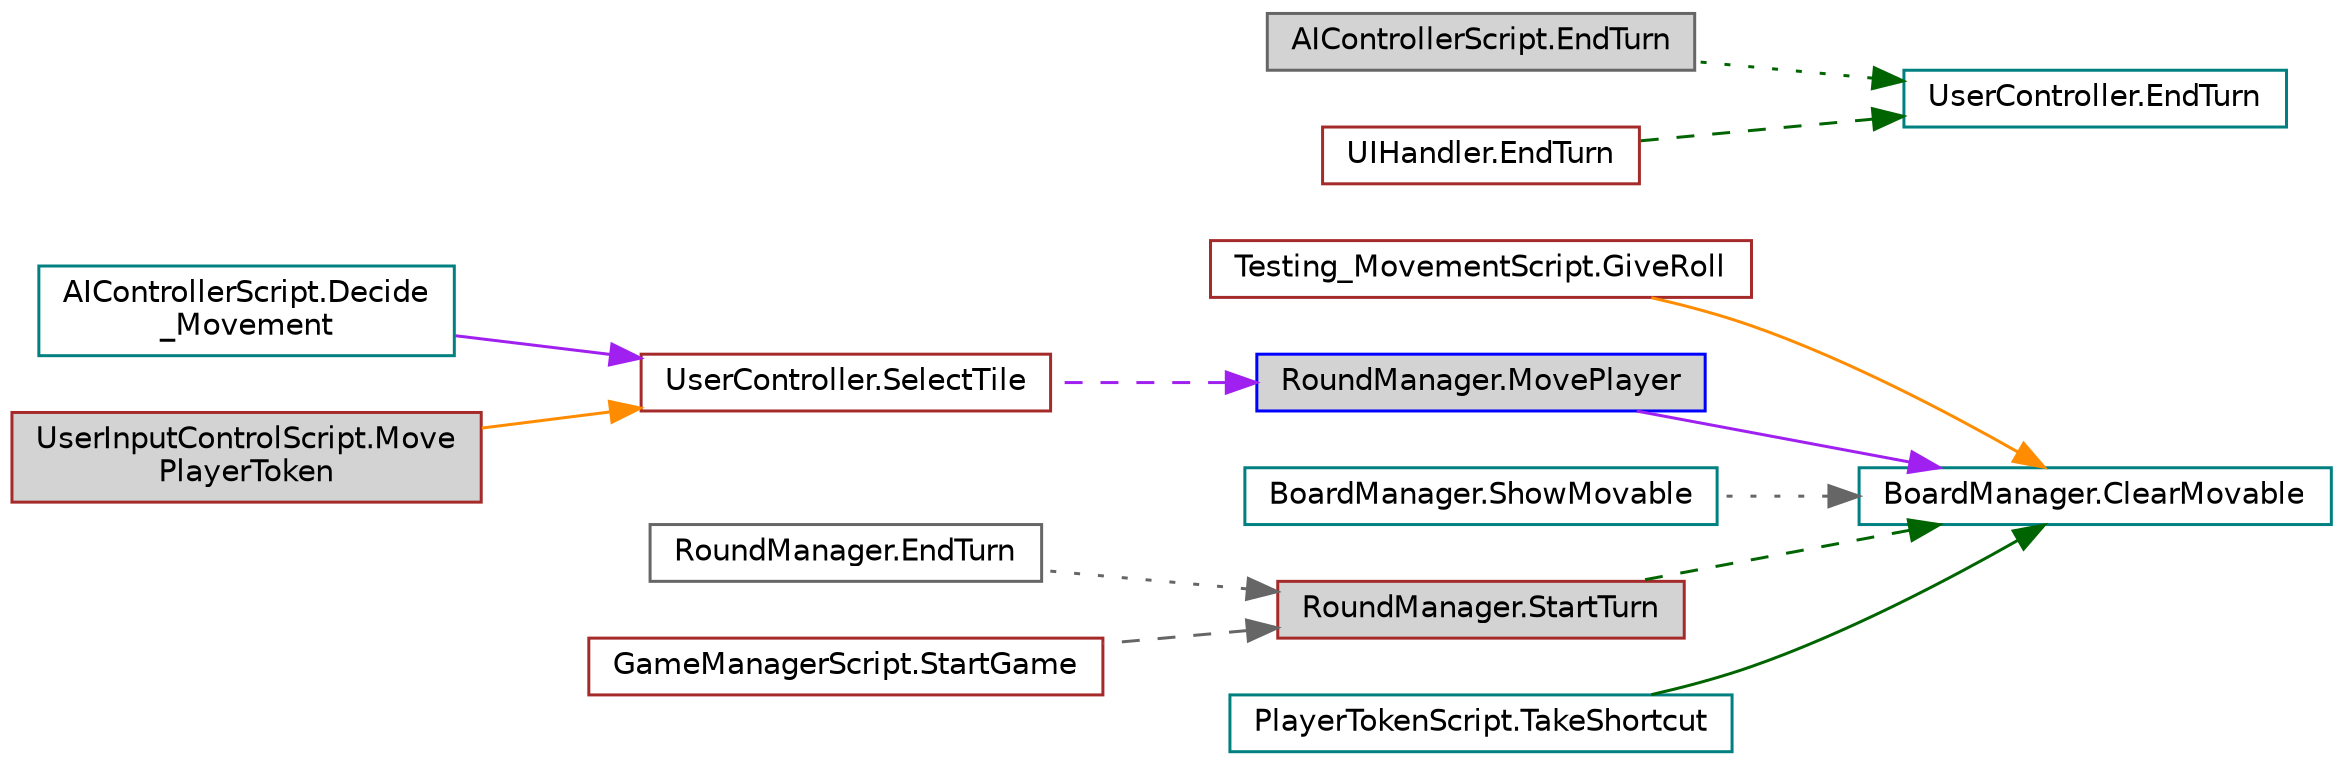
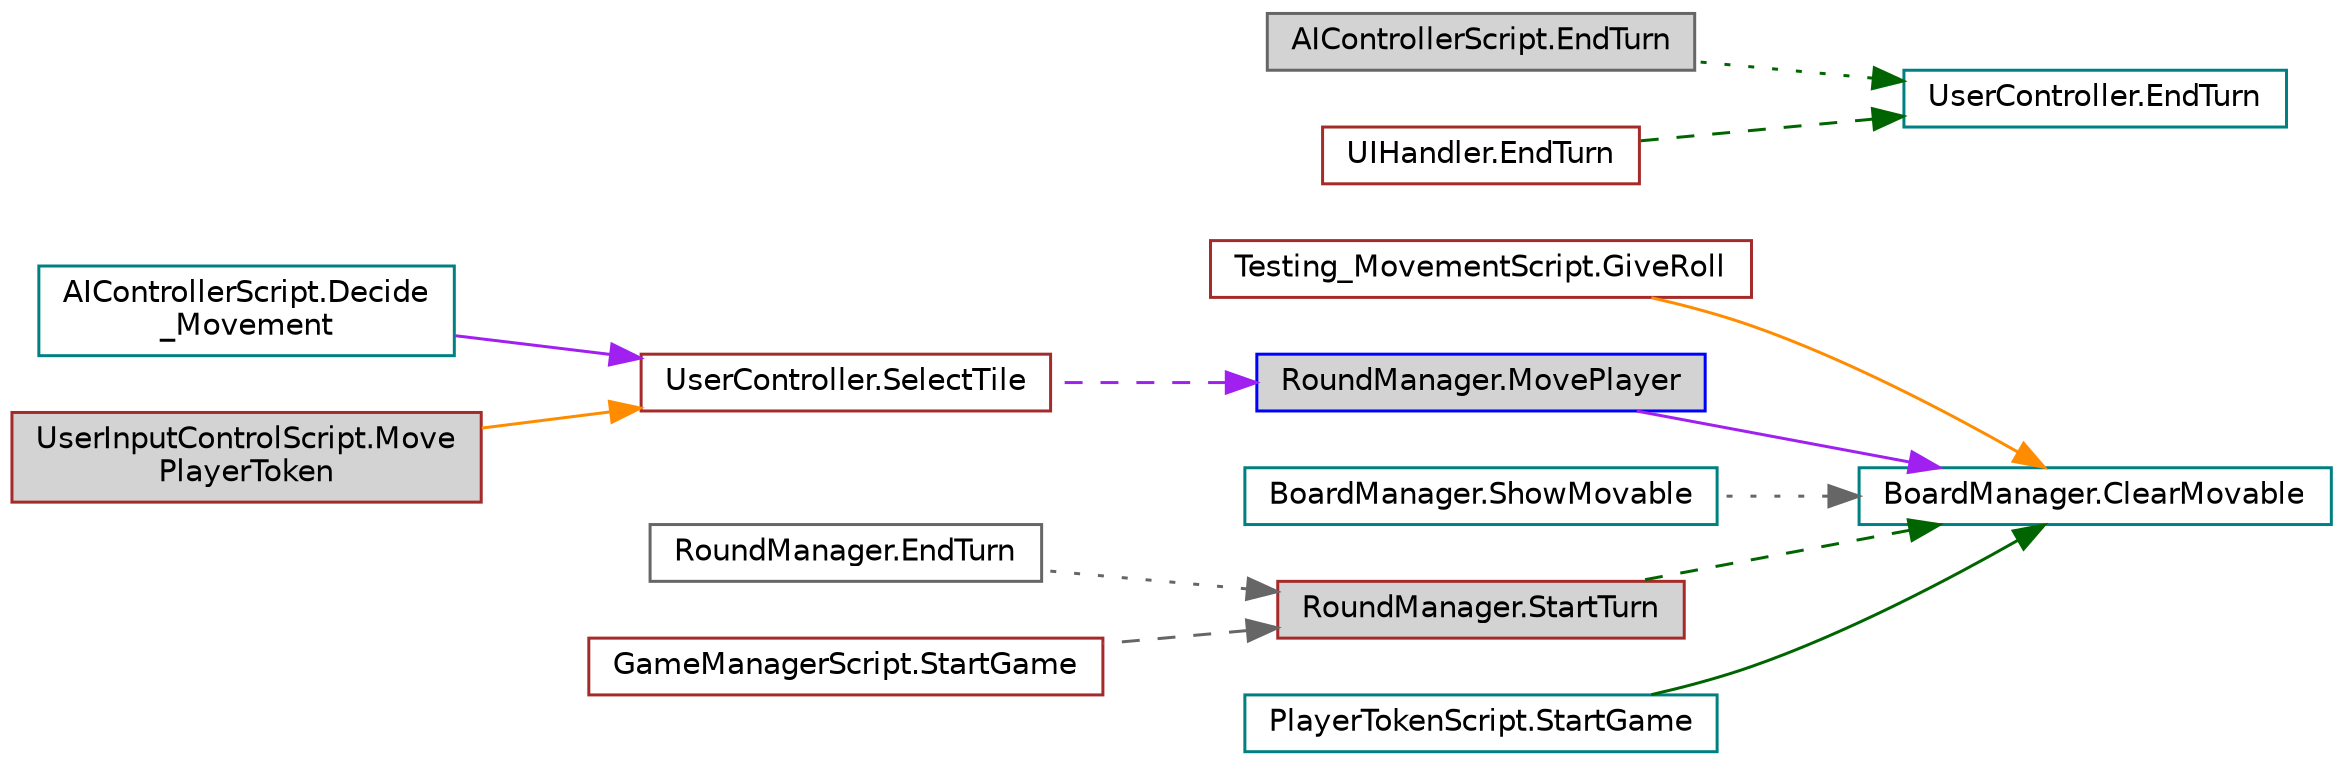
node "PlayerTokenScript.TakeShortcut": label "PlayerTokenScript.TakeShortcut" -> "PlayerTokenScript.StartGame"
